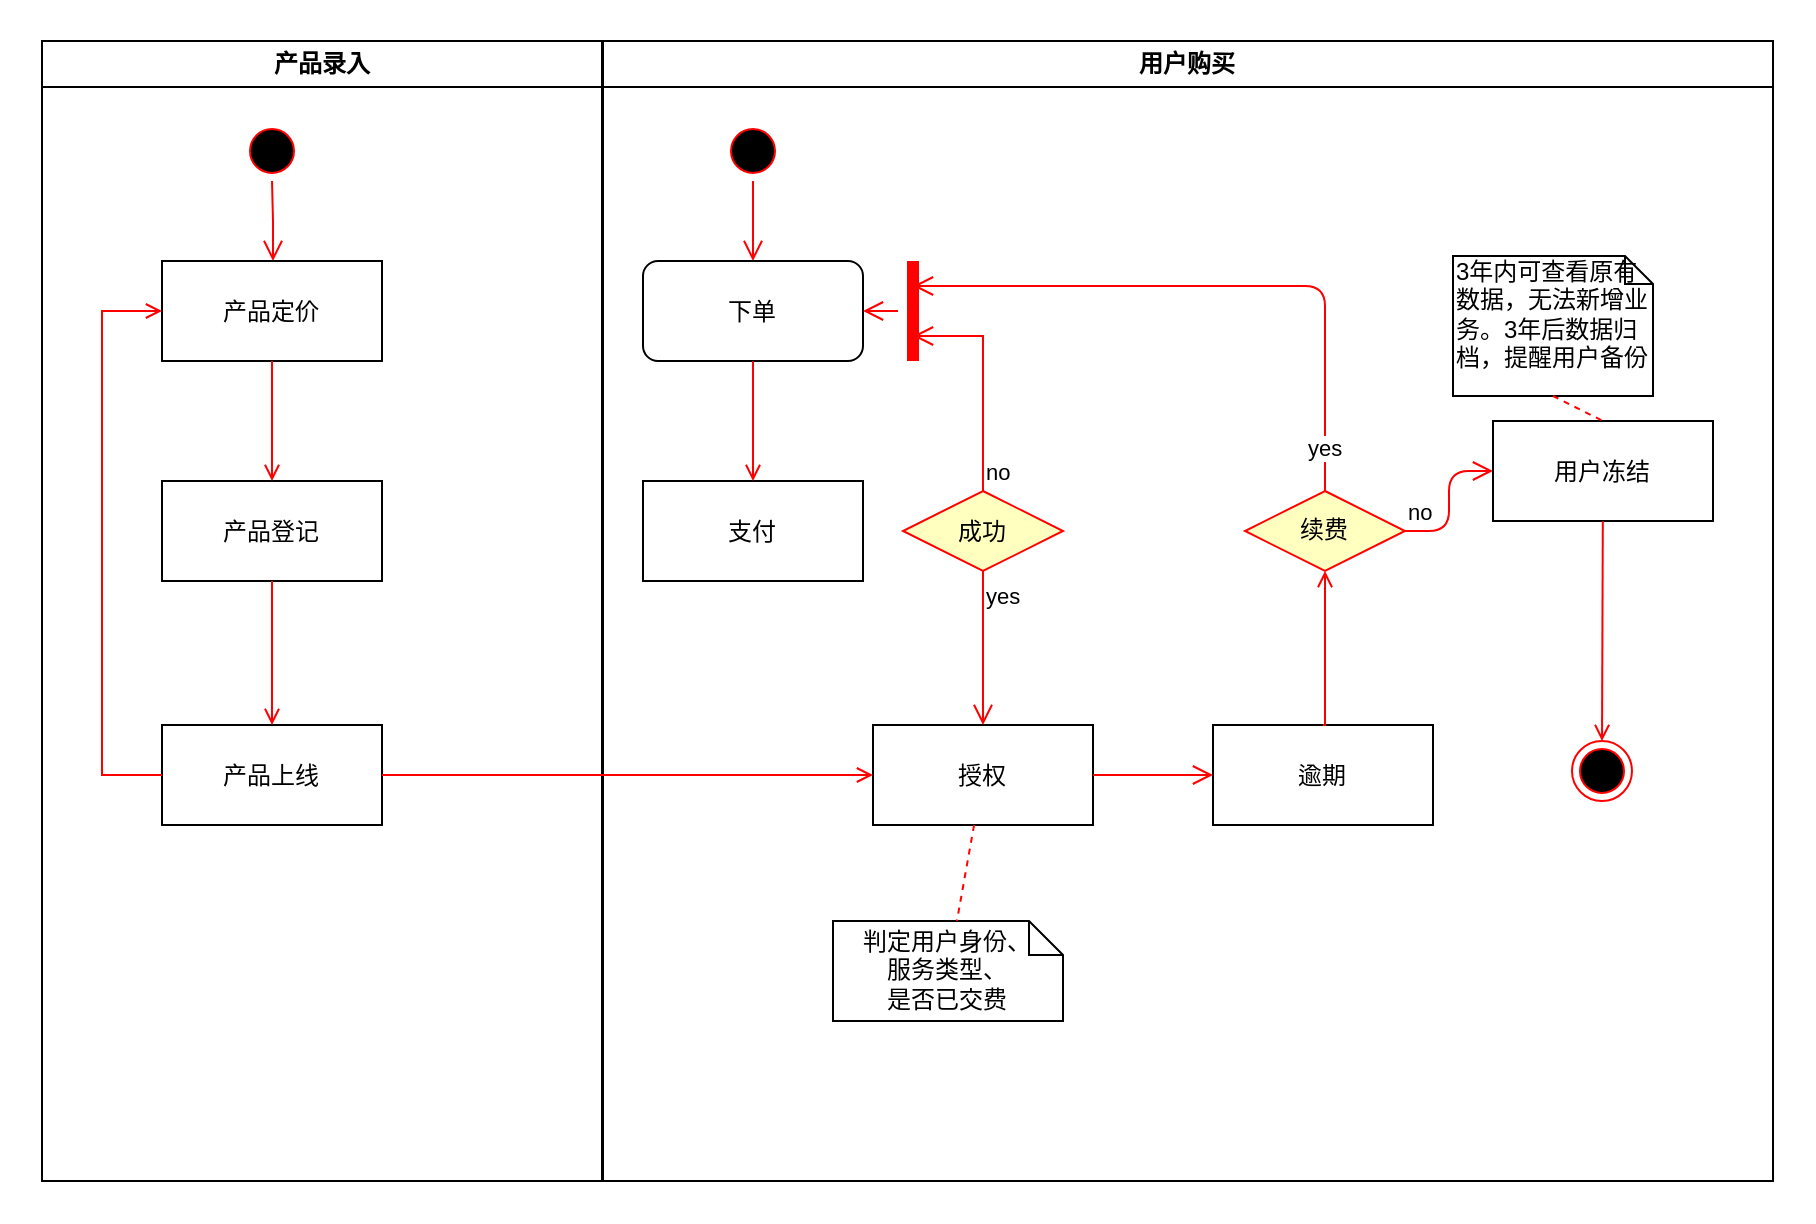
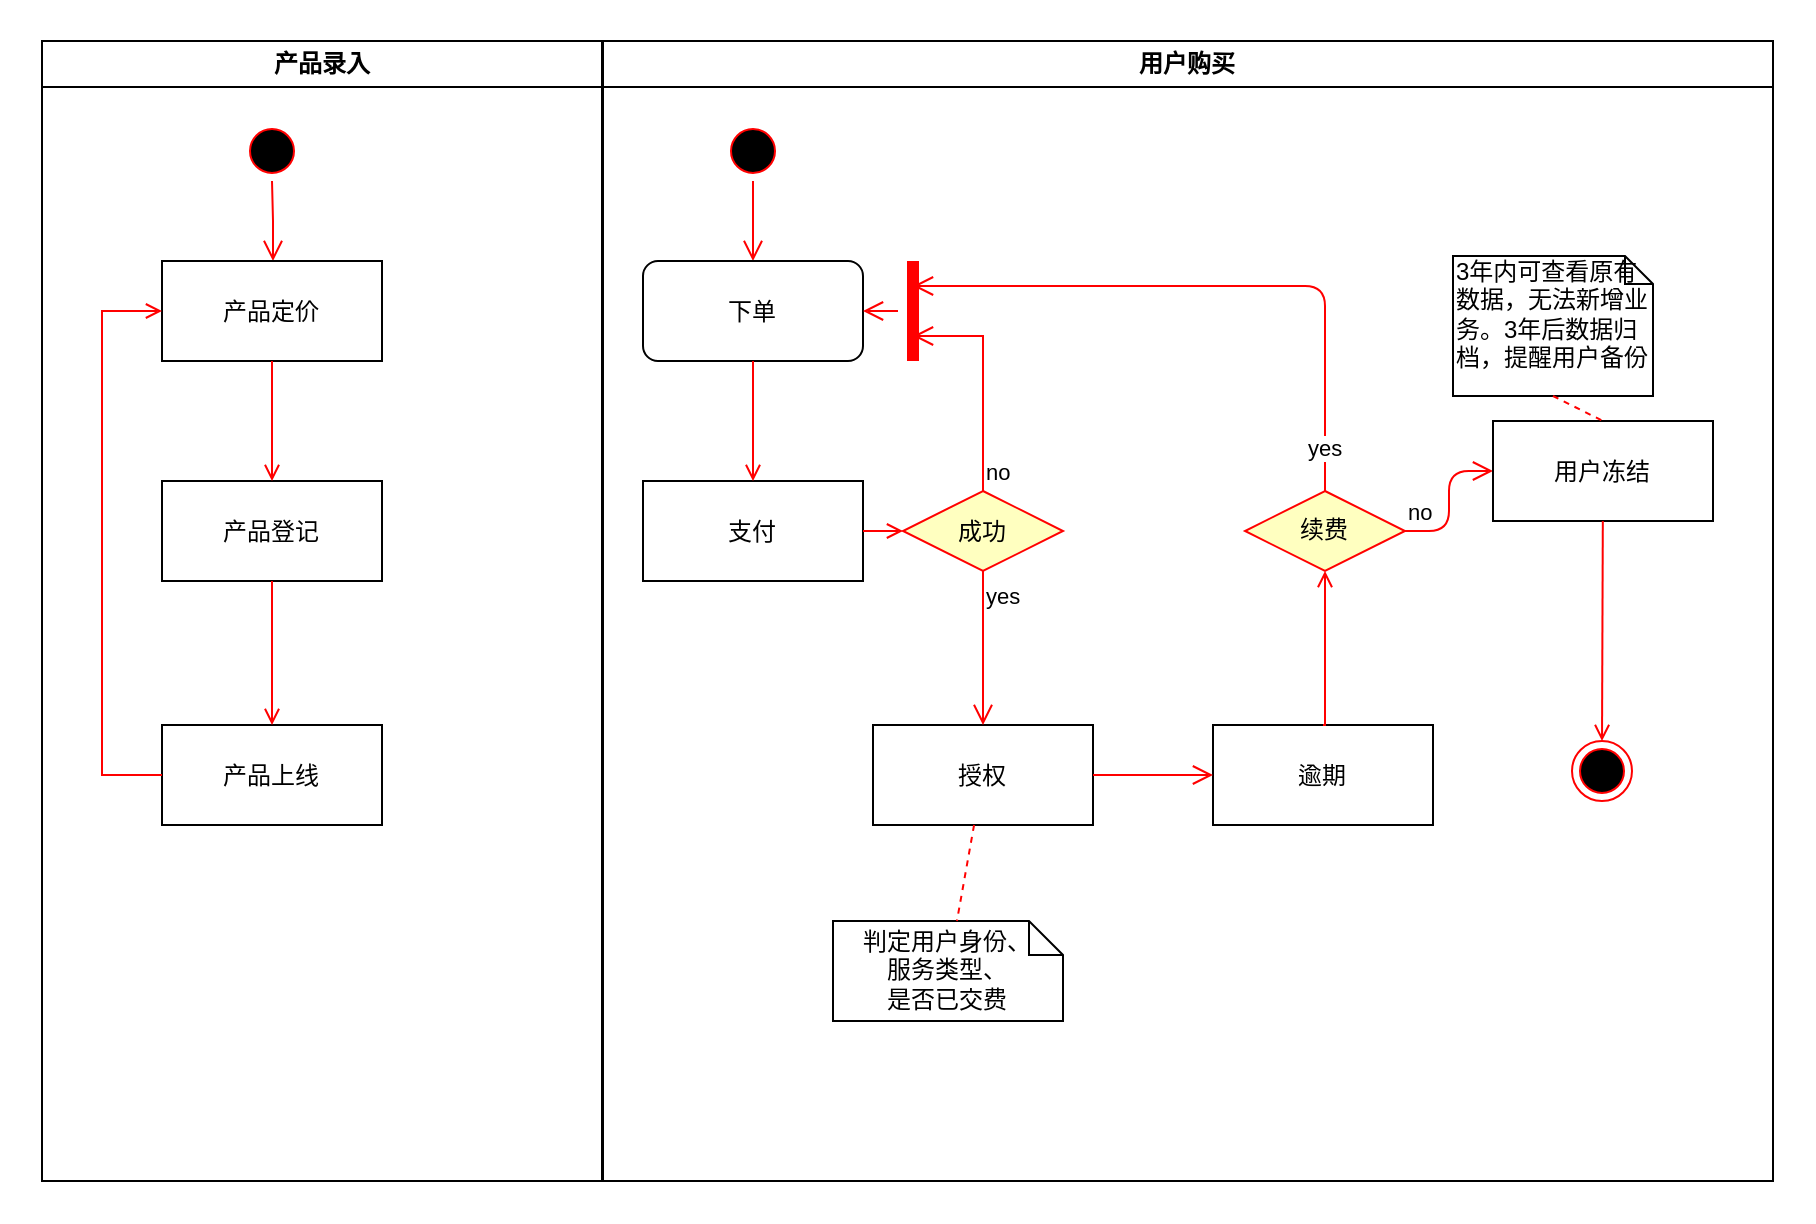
edge "支付" -> "成功": added
edge "产品上线" -> "授权": removed
